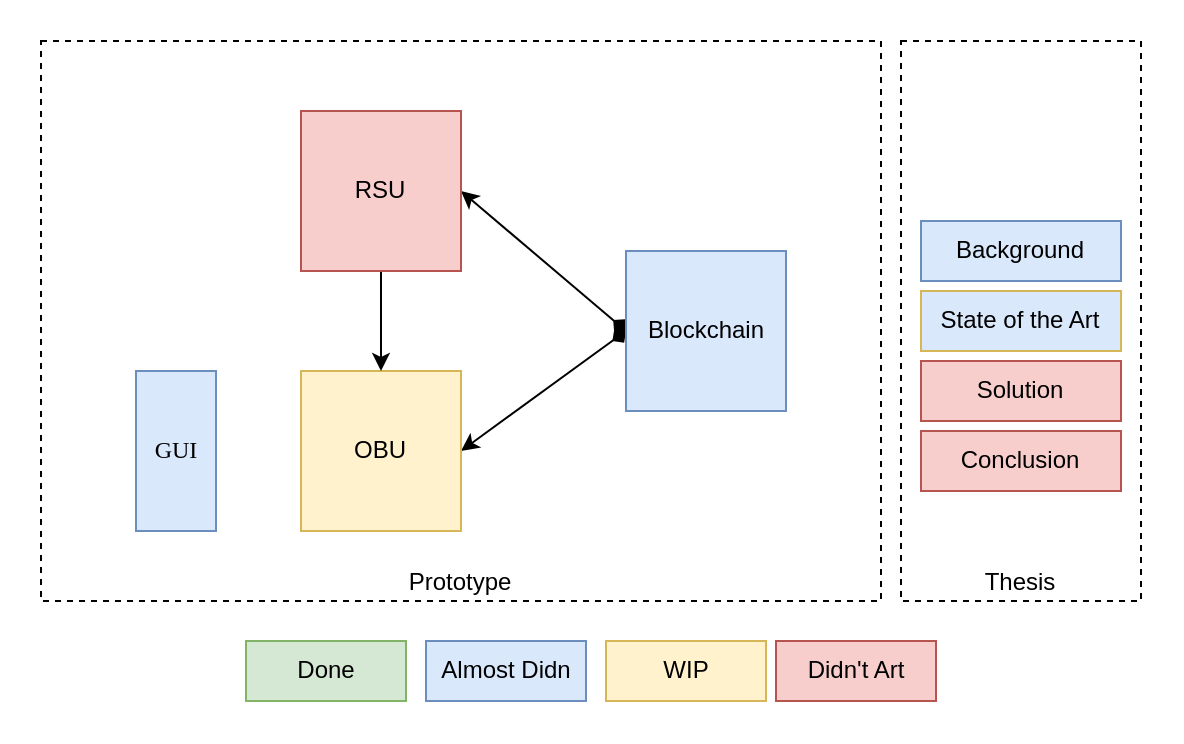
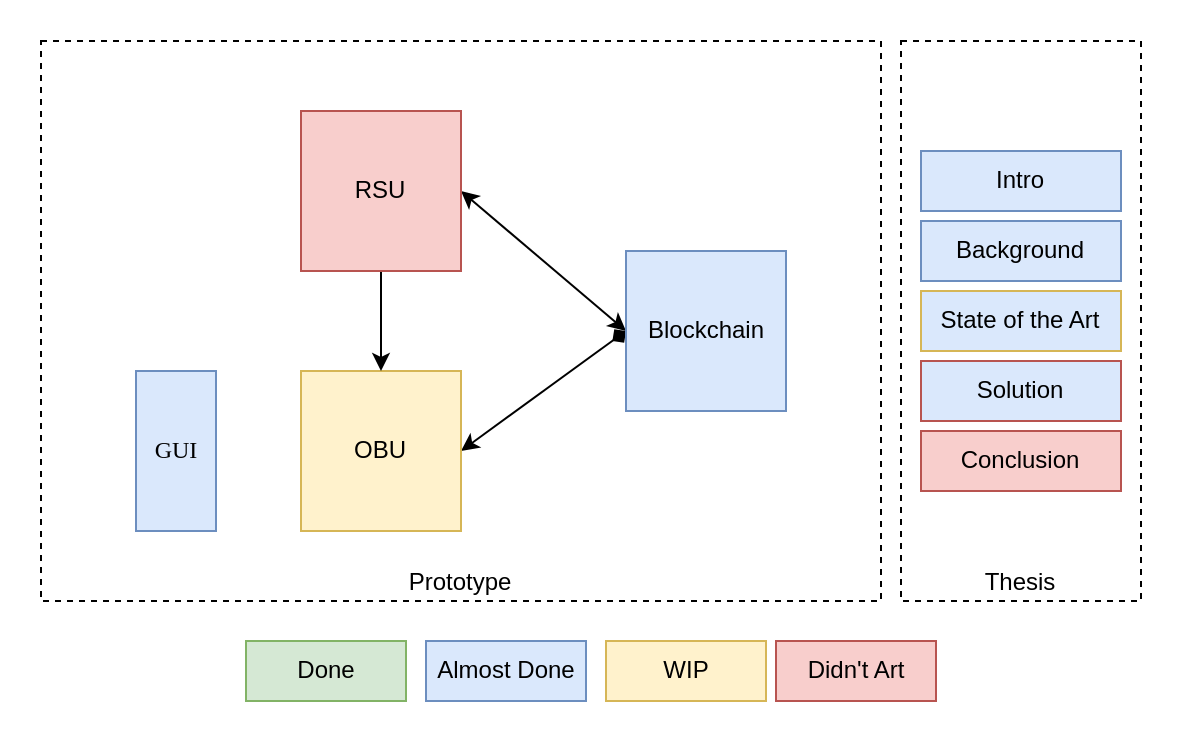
node "Intro": added
edge "RSU" -- "Blockchain": arrowhead diamond -> classic
node "Solution": fillcolor #f8cecc -> #dae8fc
node "Almost Didn": label "Almost Didn" -> "Almost Done"
